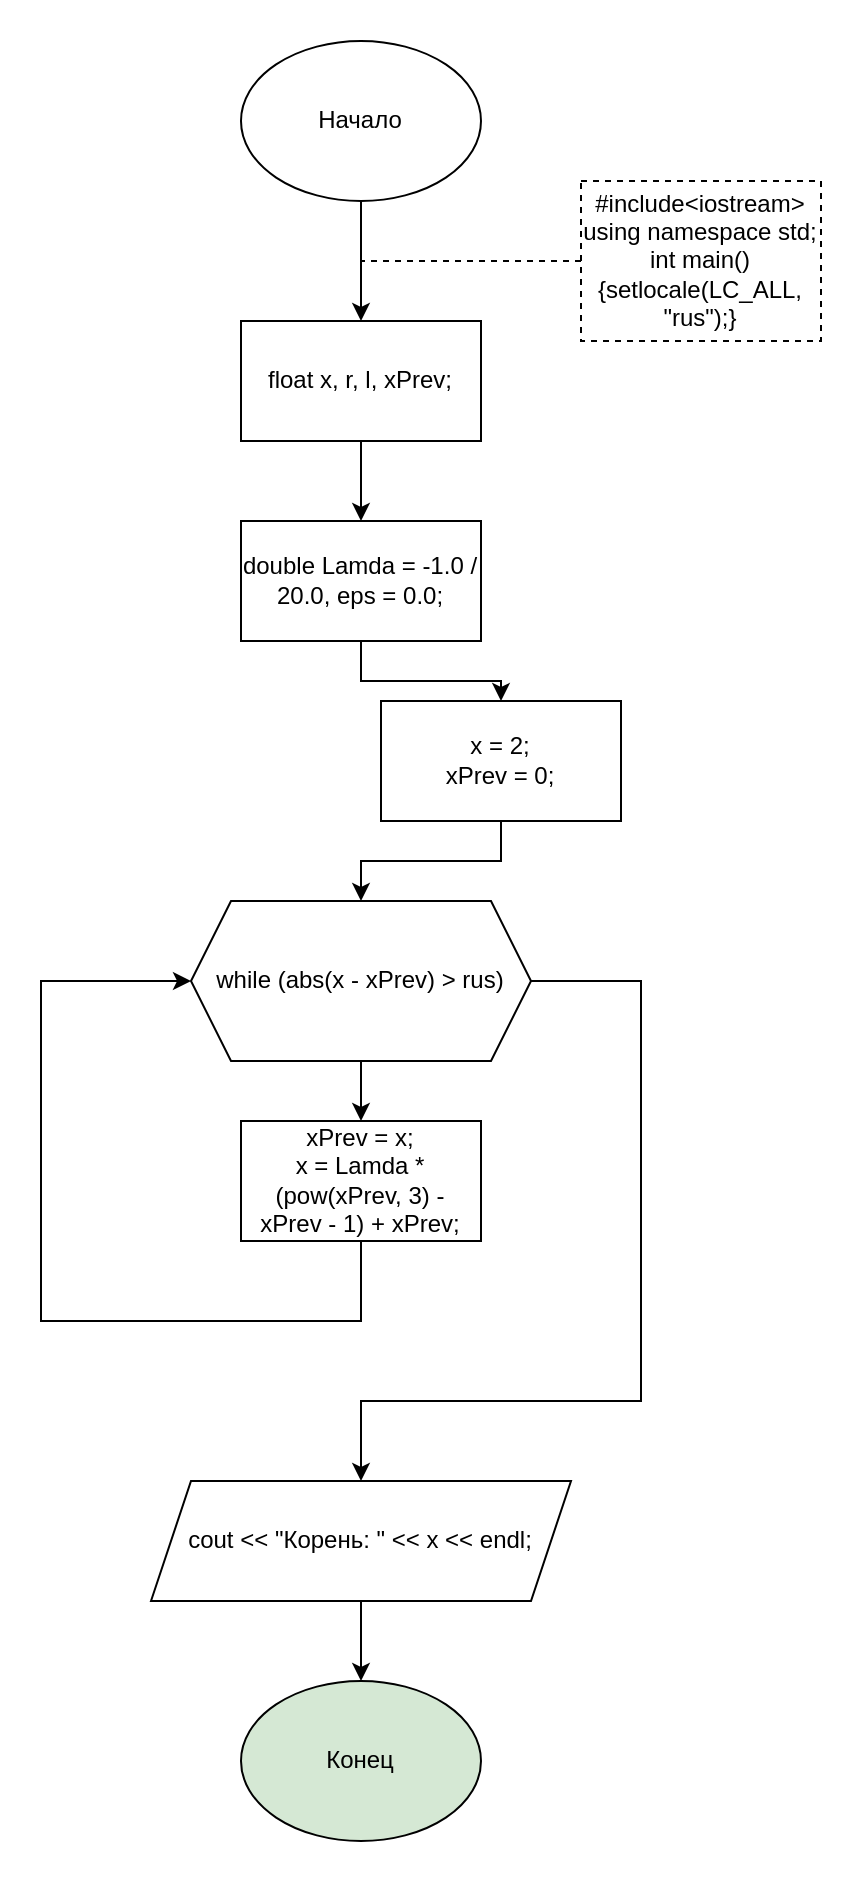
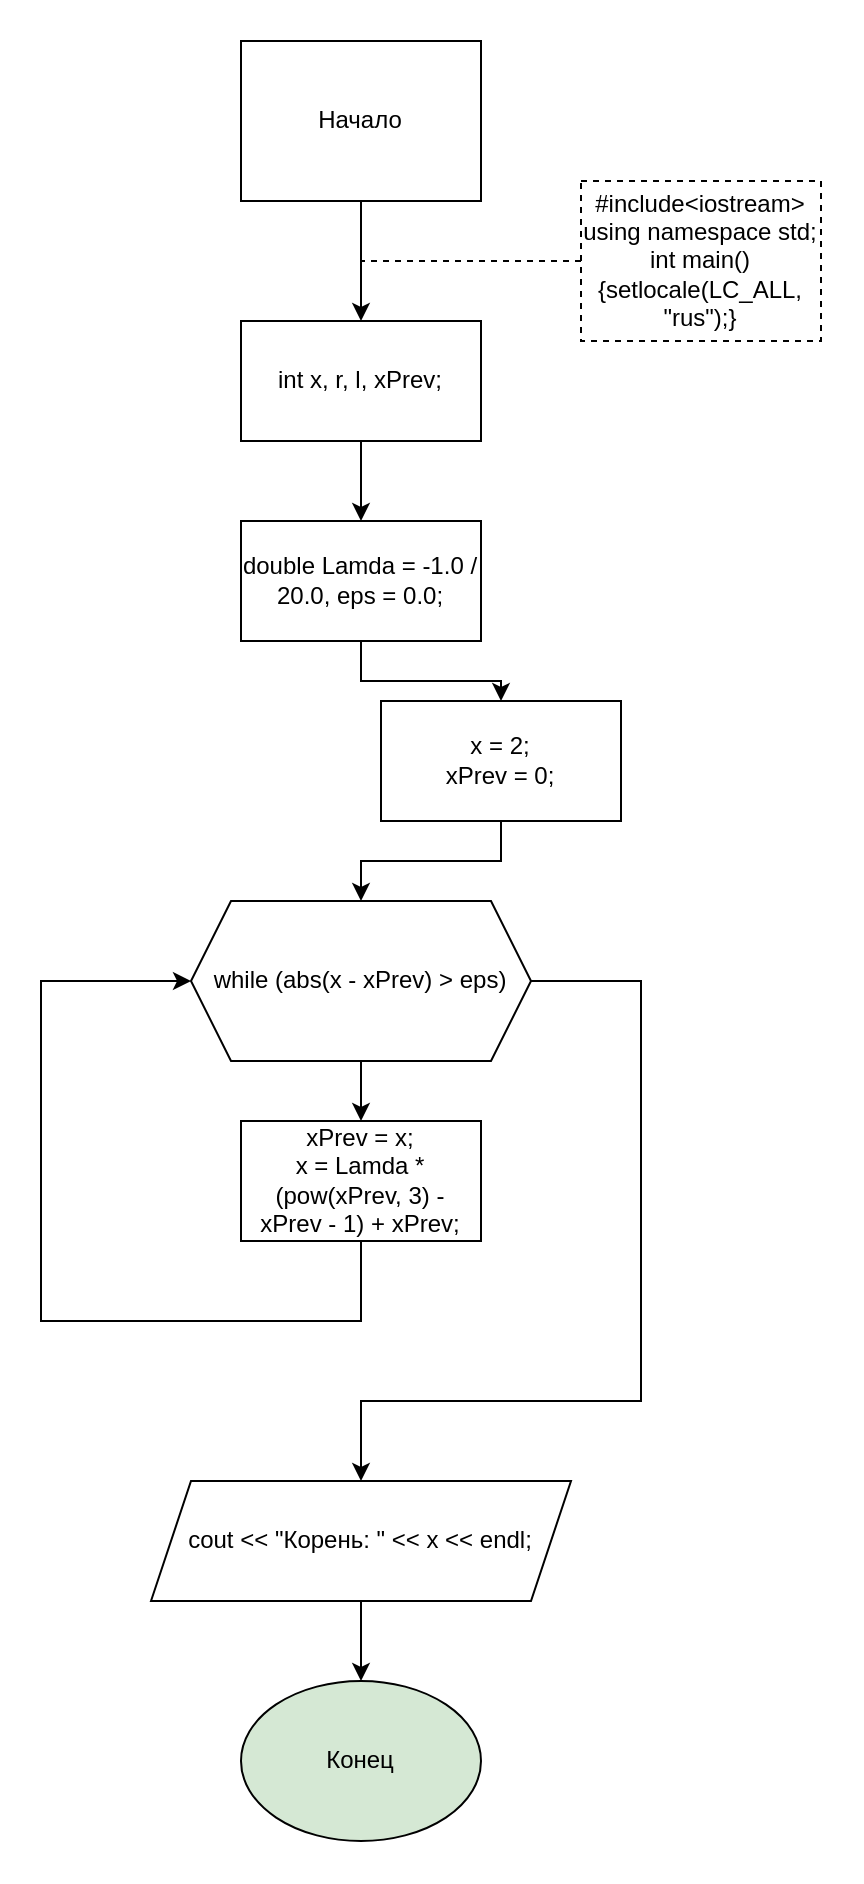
node "Начало": shape ellipse -> rectangle
node "float x, r, l, xPrev;": label "float x, r, l, xPrev;" -> "int x, r, l, xPrev;"
node "while (abs(x - xPrev) > rus)": label "while (abs(x - xPrev) > rus)" -> "while (abs(x - xPrev) > eps)"
